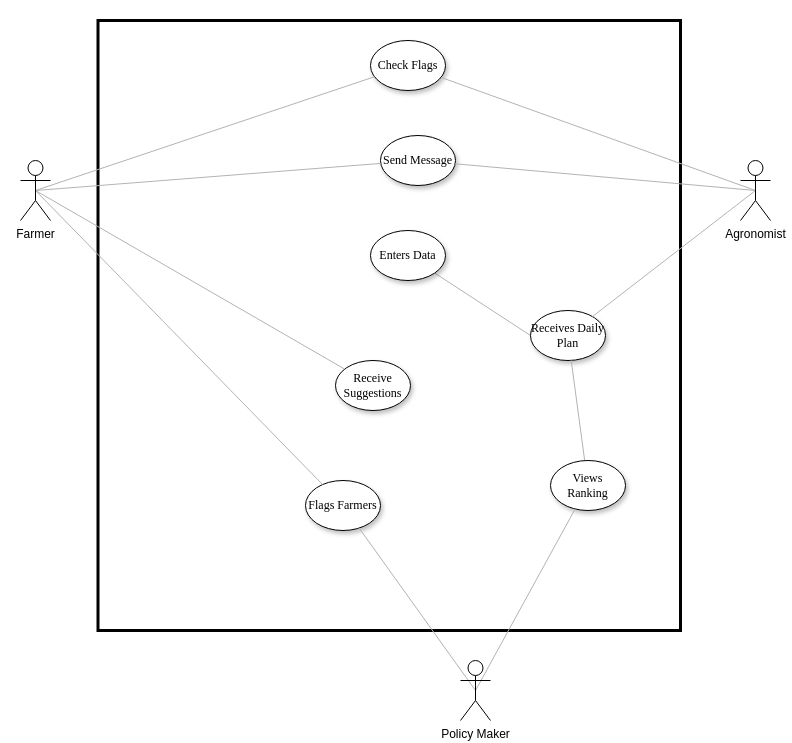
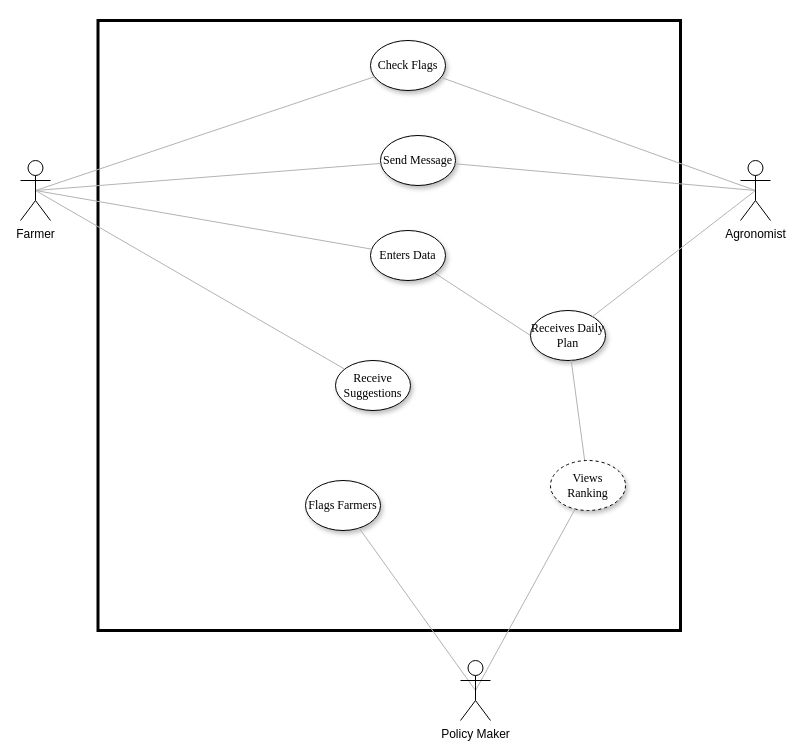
edge "Farmer" -- "Flags Farmers": now "Farmer" -- "Enters Data"
node "Views Ranking": style solid -> dashed
